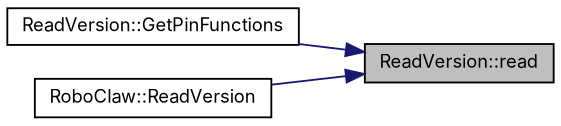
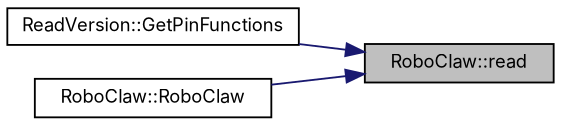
node "ReadVersion::read": label "ReadVersion::read" -> "RoboClaw::read"
node "RoboClaw::ReadVersion": label "RoboClaw::ReadVersion" -> "RoboClaw::RoboClaw"
